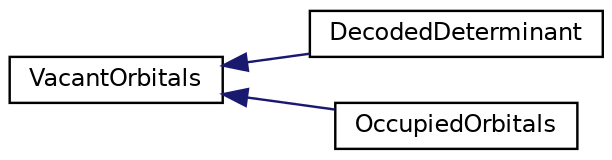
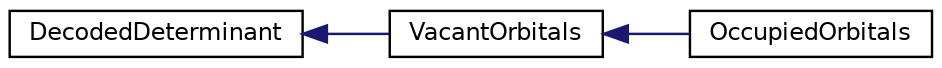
edge "DecodedDeterminant" -> "VacantOrbitals": reversed
